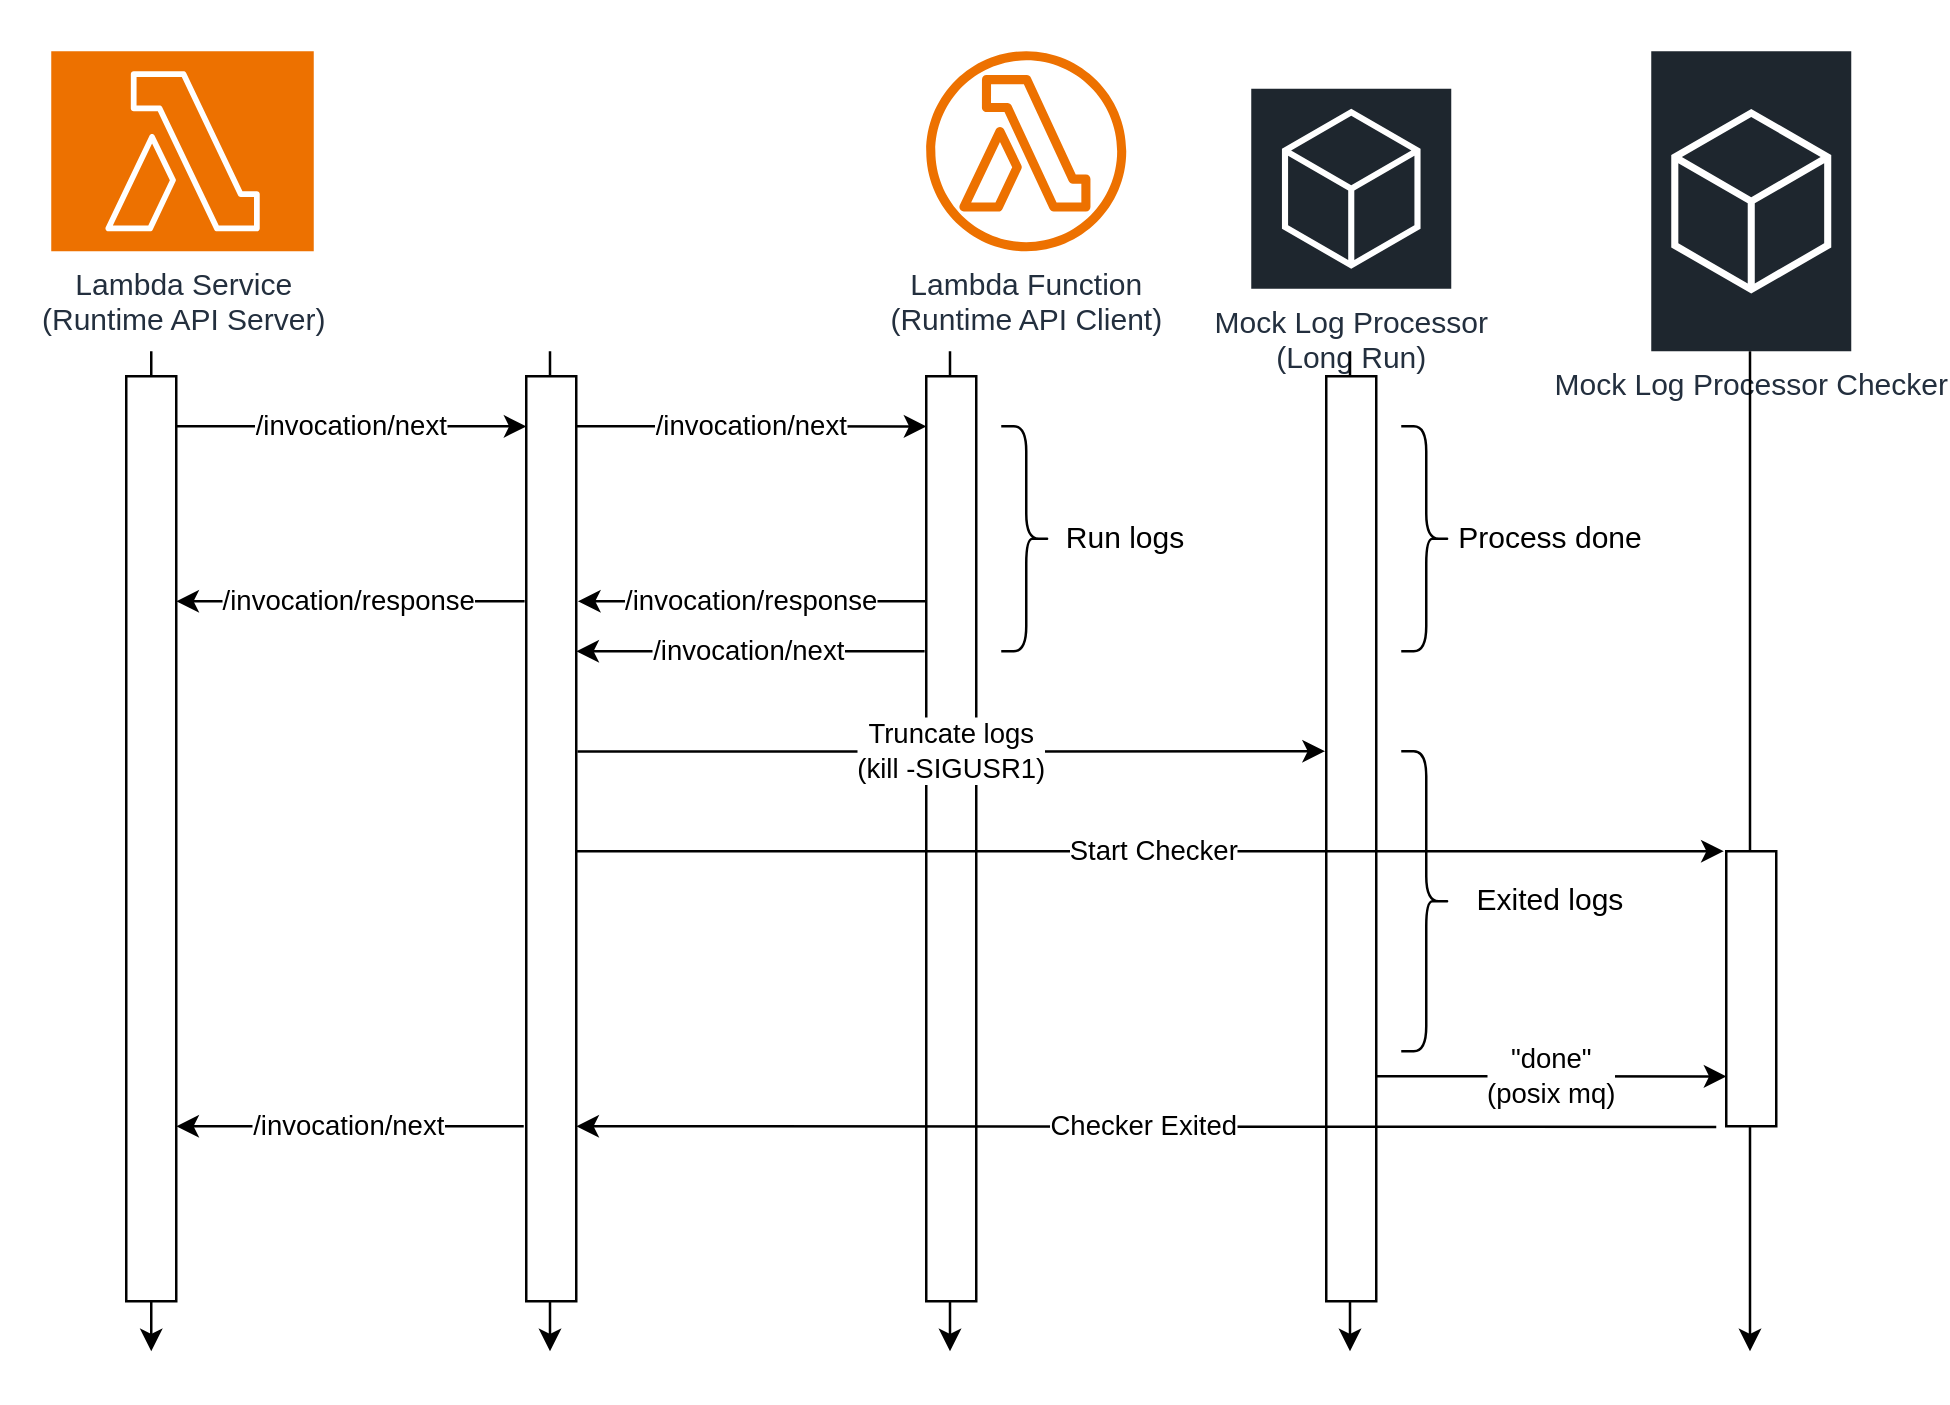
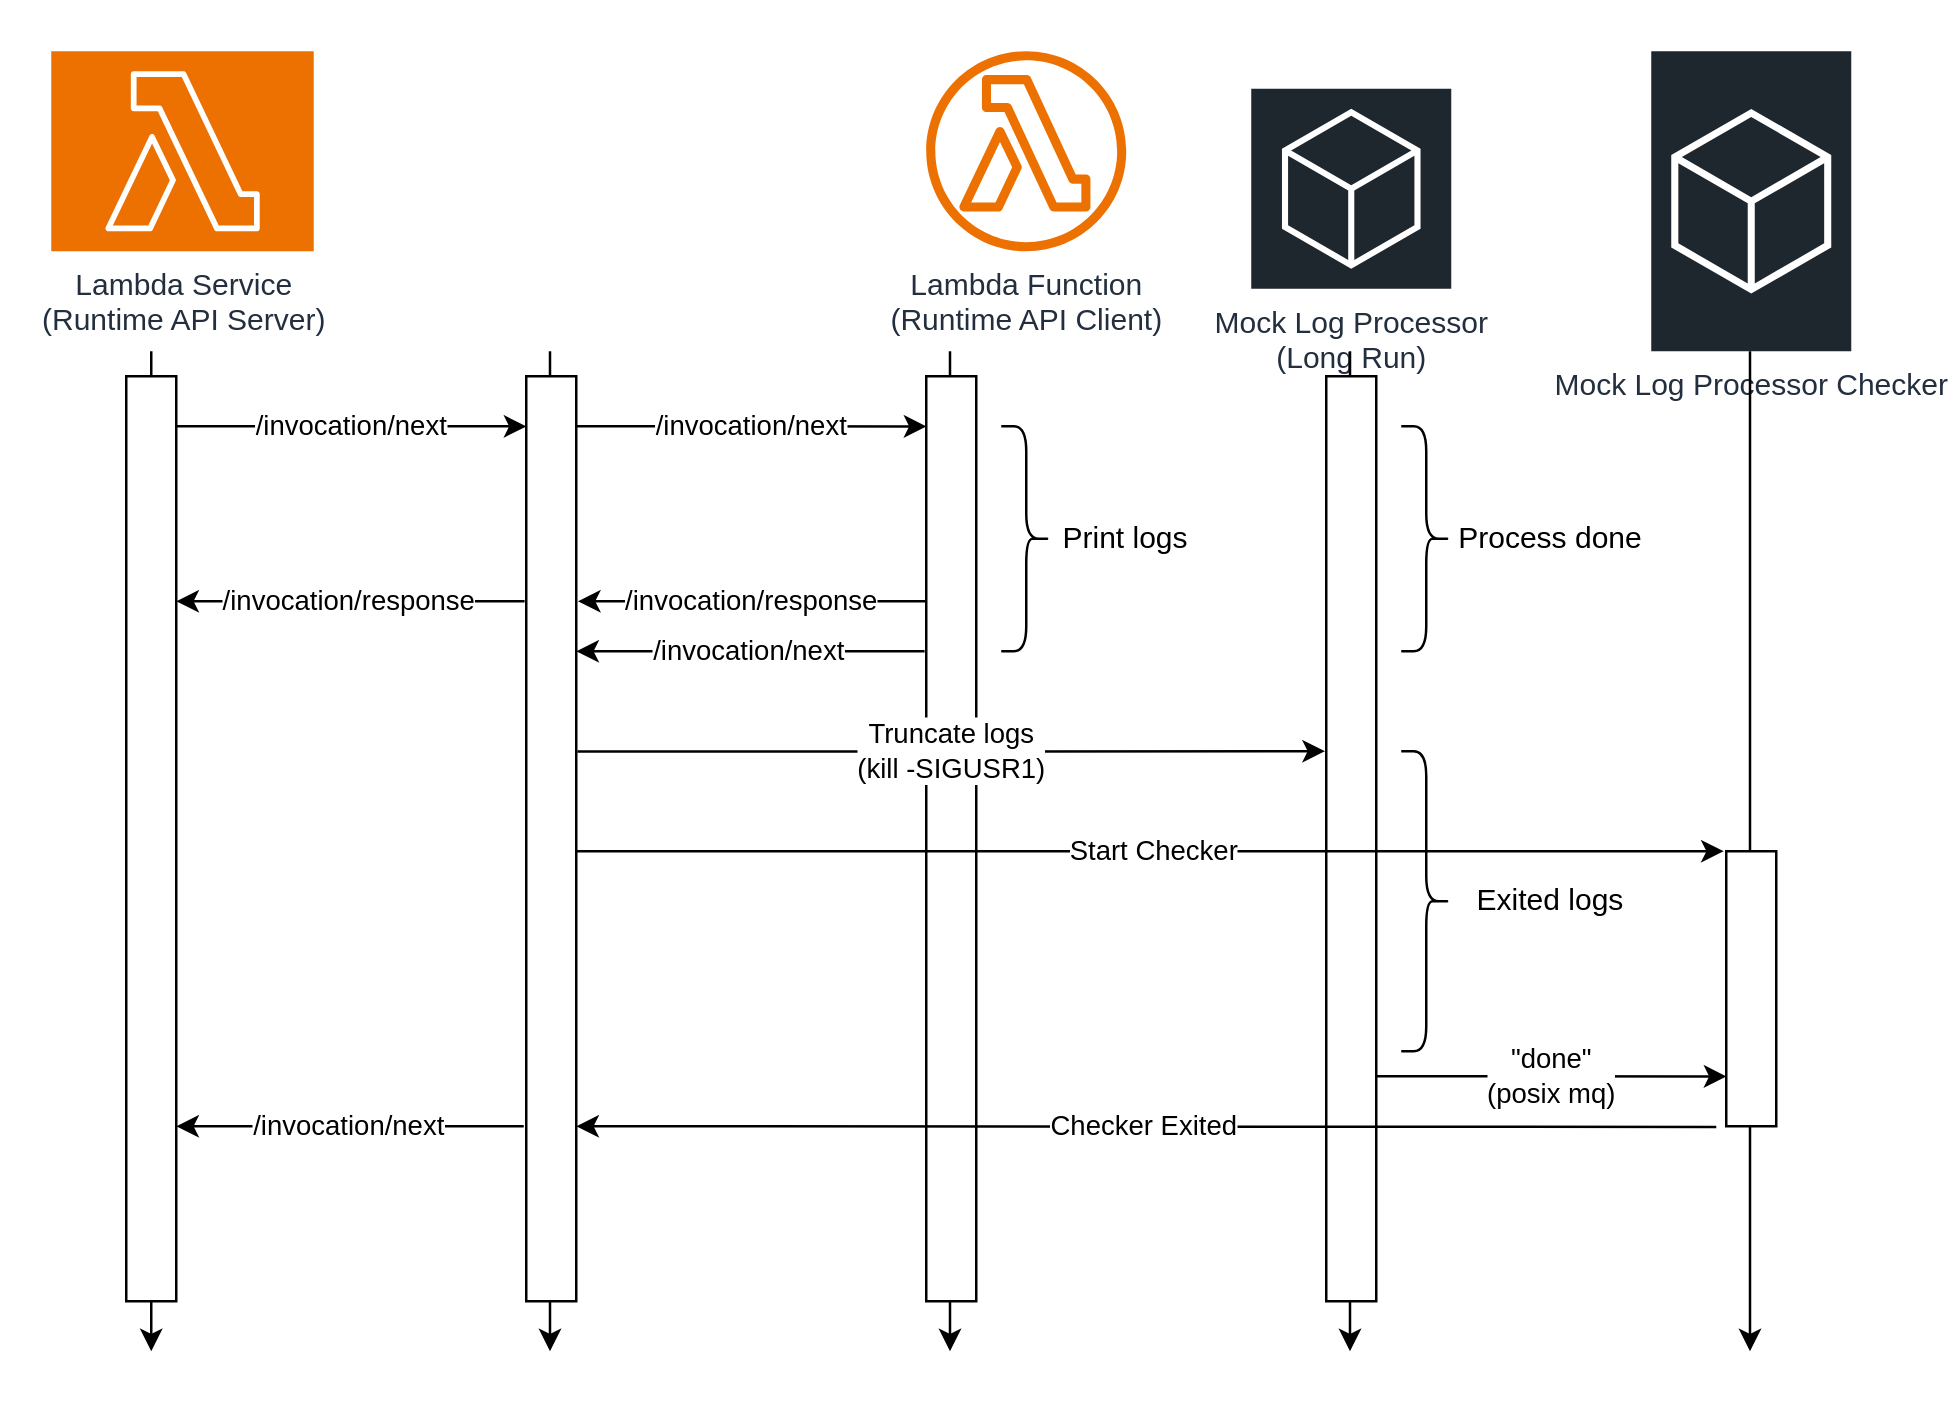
node "Run logs": label "Run logs" -> "Print logs"
